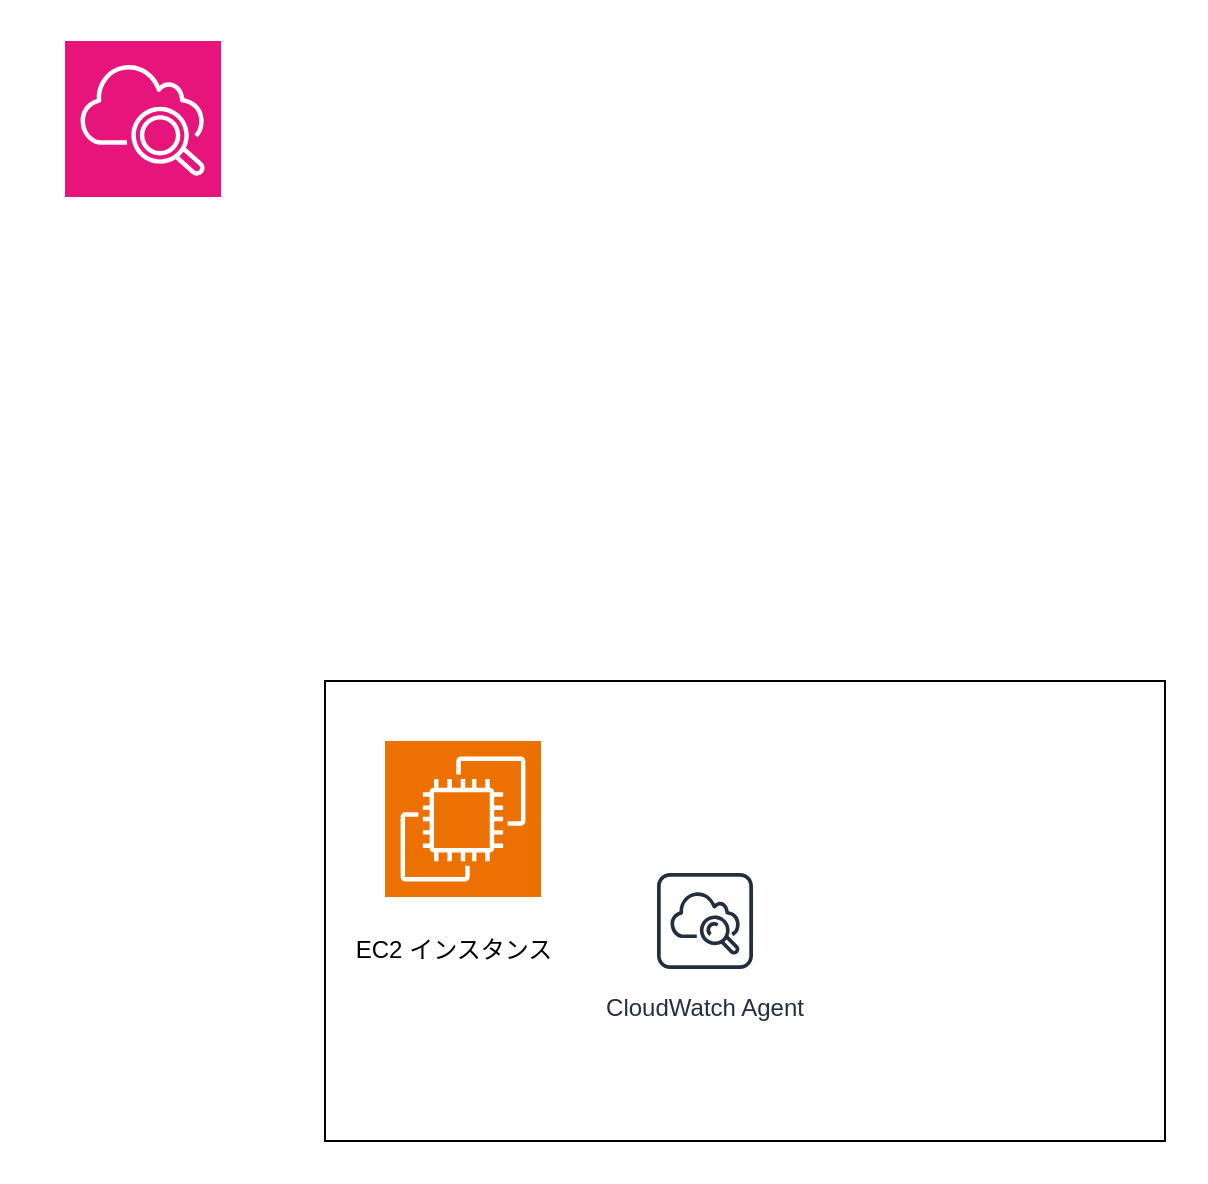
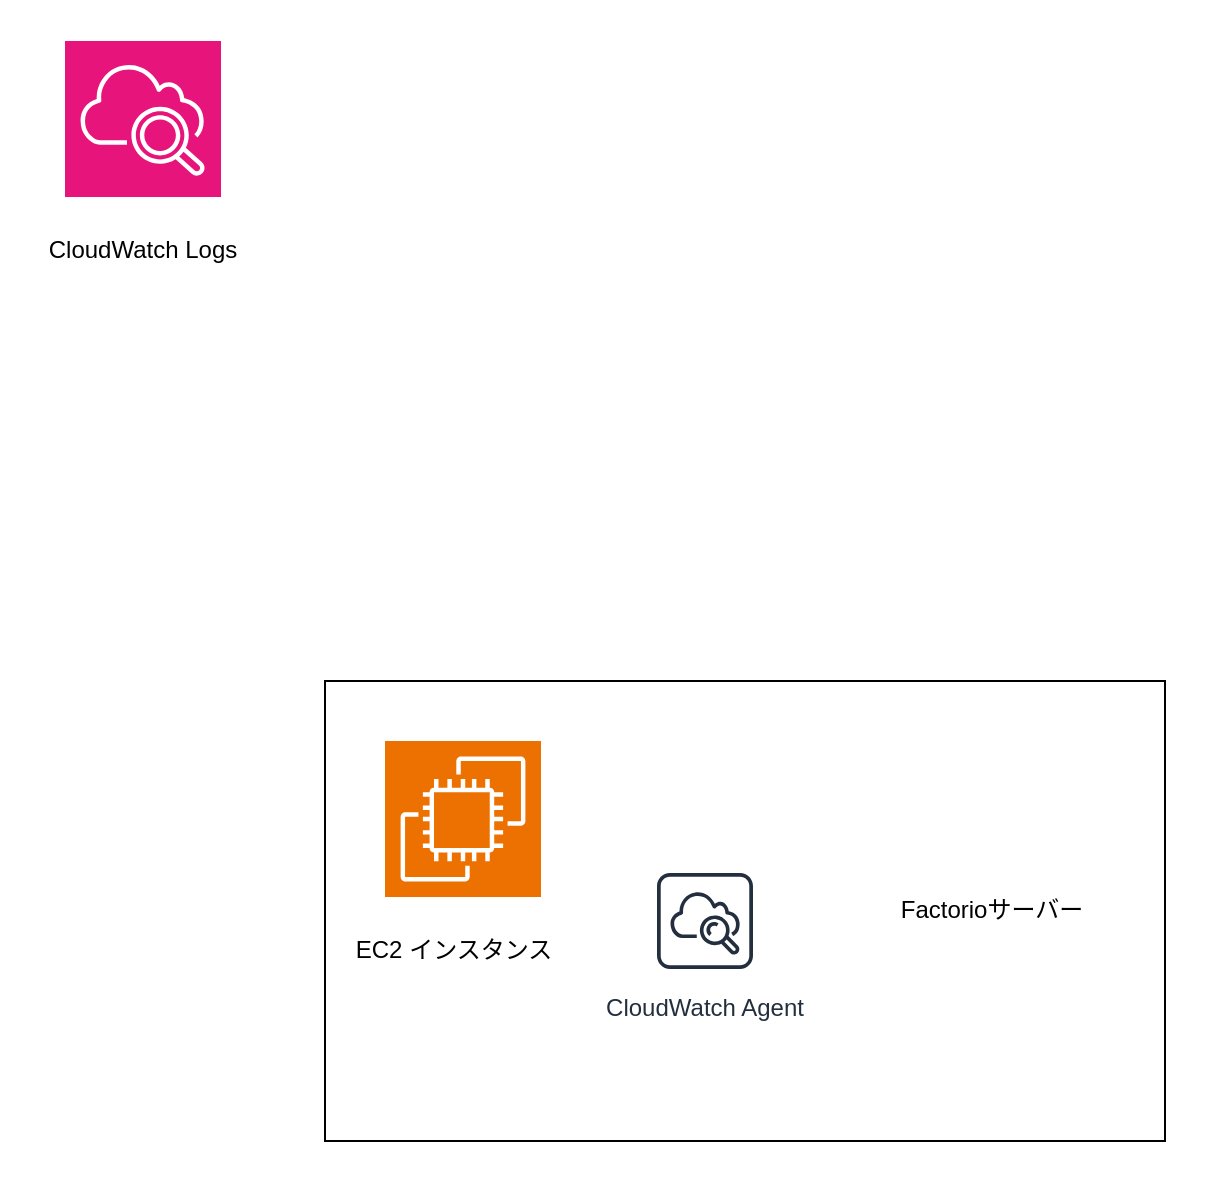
node "CloudWatch Logs": added
node "Factorioサーバー": added
